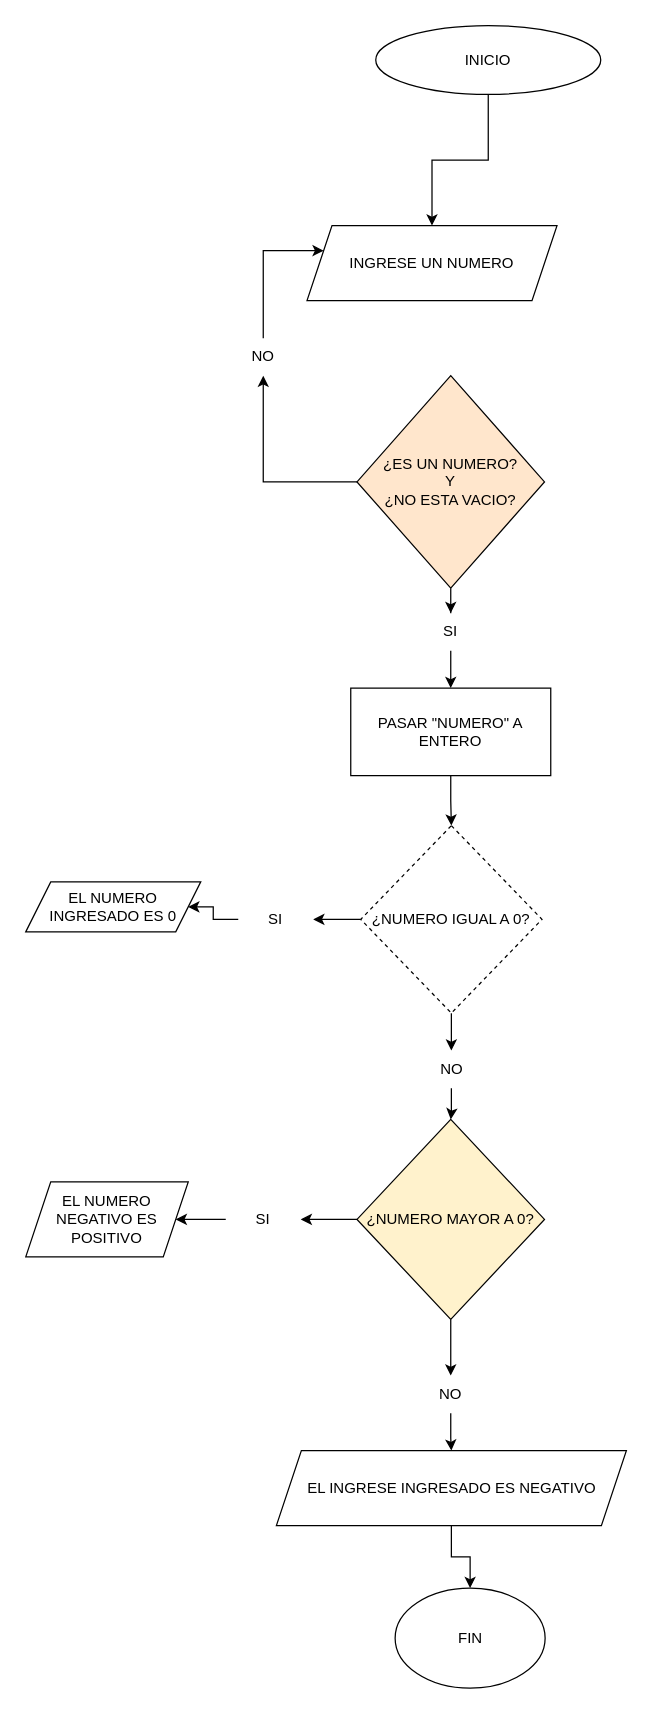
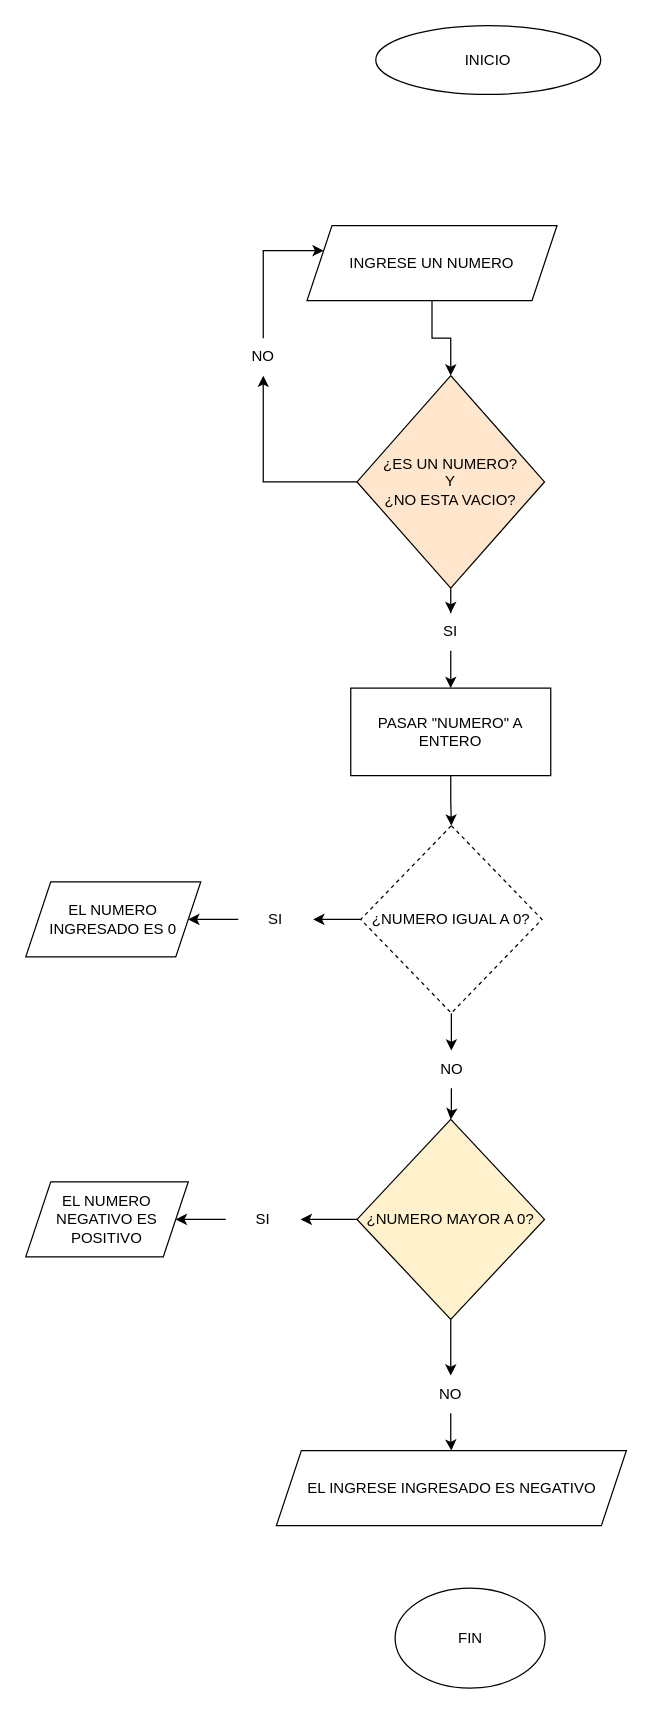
edge "INICIO" -> "INGRESE UN NUMERO": removed
edge "INGRESE UN NUMERO" -> "¿ES UN NUMERO? Y ¿NO ESTA VACIO?": added
node "EL NUMERO INGRESADO ES 0": size 175x50 -> 175x75
edge "EL INGRESE INGRESADO ES NEGATIVO" -> "FIN": removed
